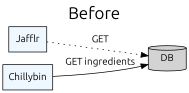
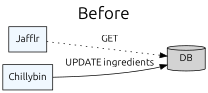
edge "Chillybin" -> "DB": label "GET ingredients" -> "UPDATE ingredients"
